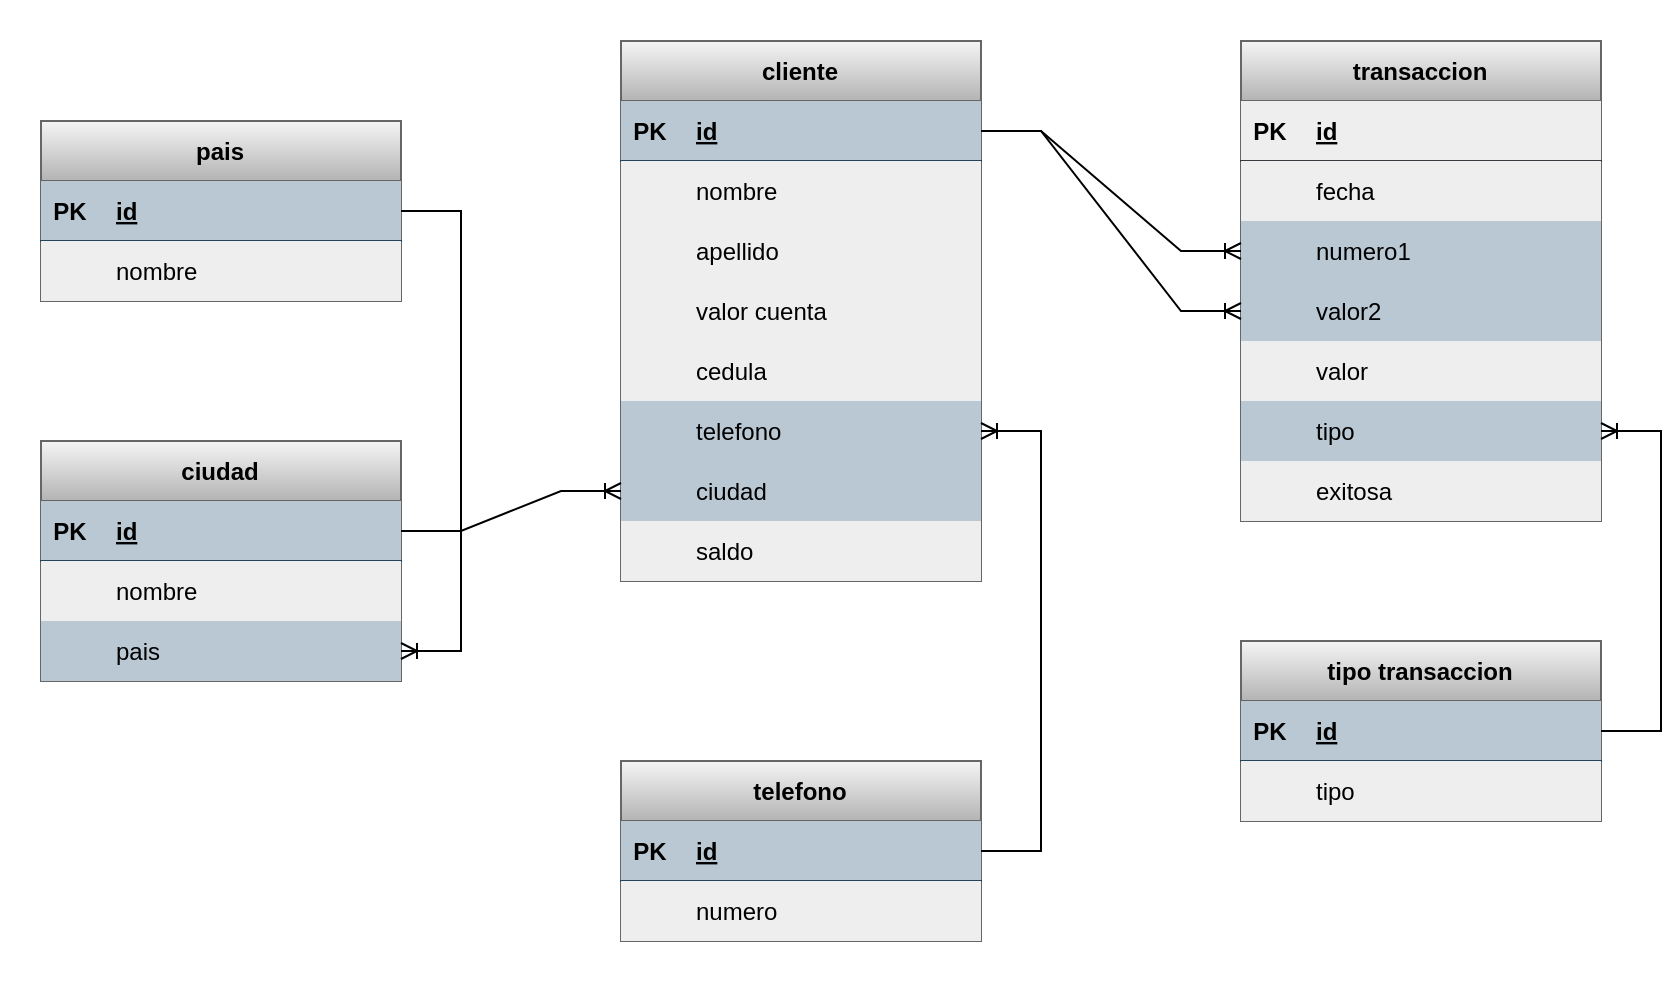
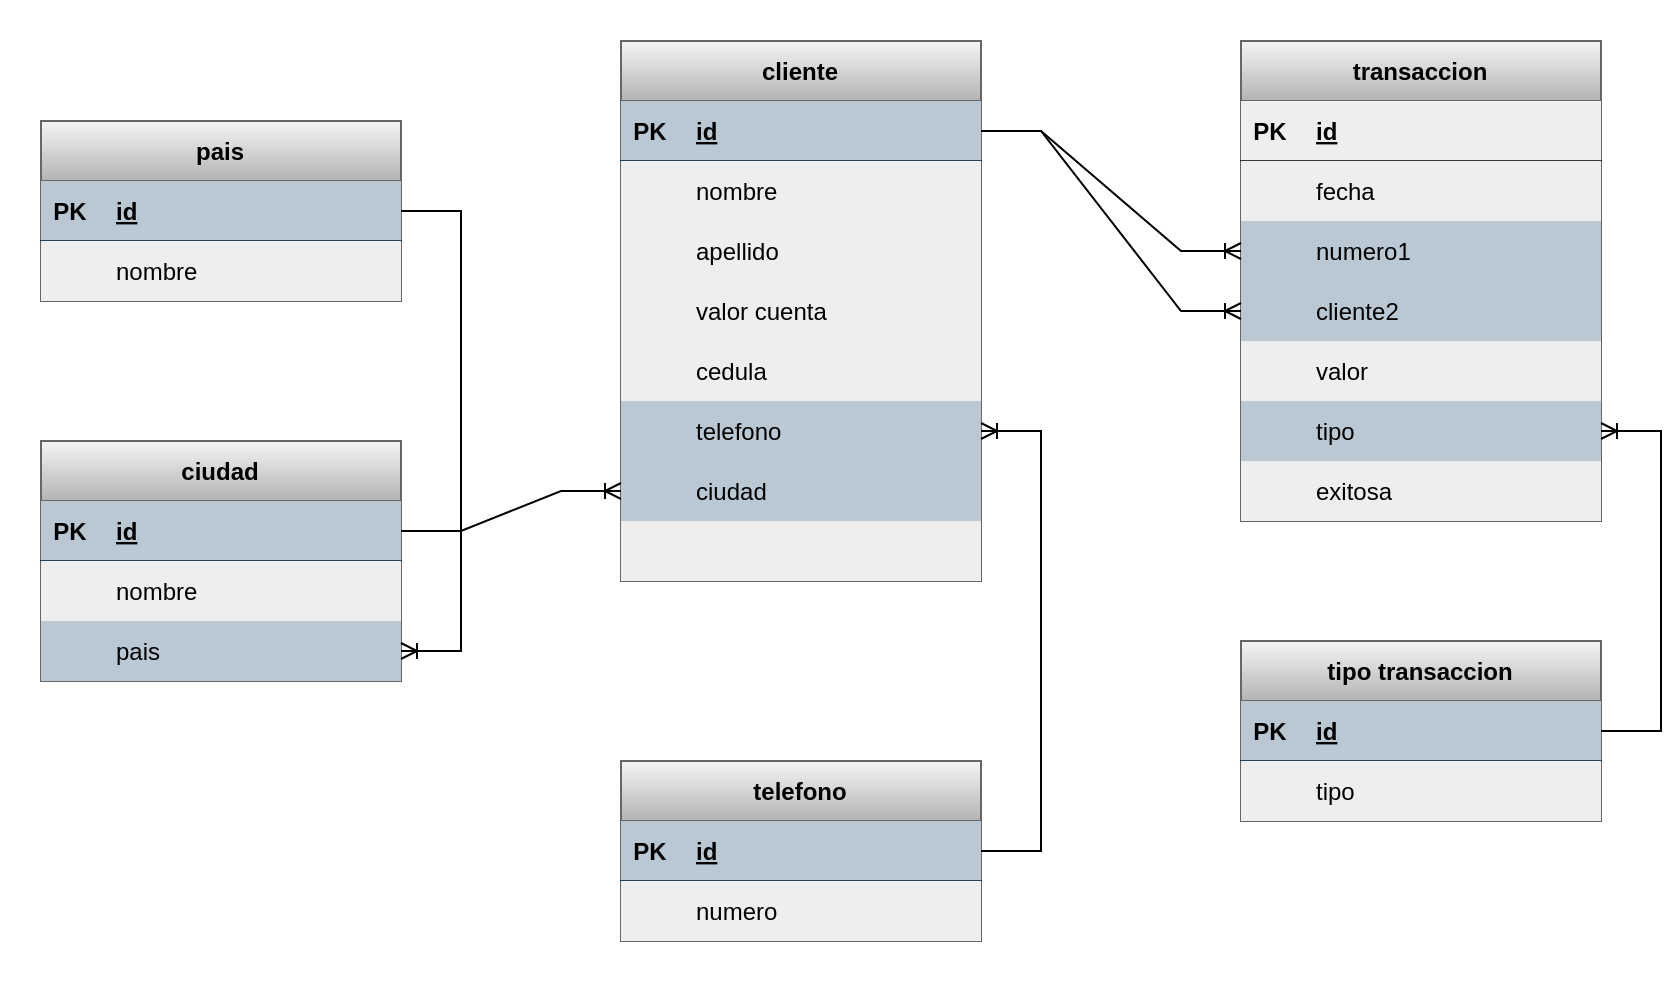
node "valor2": label "valor2" -> "cliente2"
node "saldo": removed
